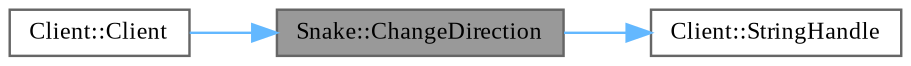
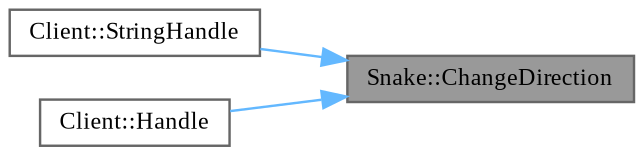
node "Client::Client": label "Client::Client" -> "Client::Handle"
edge "Snake::ChangeDirection" -> "Client::StringHandle": reversed
